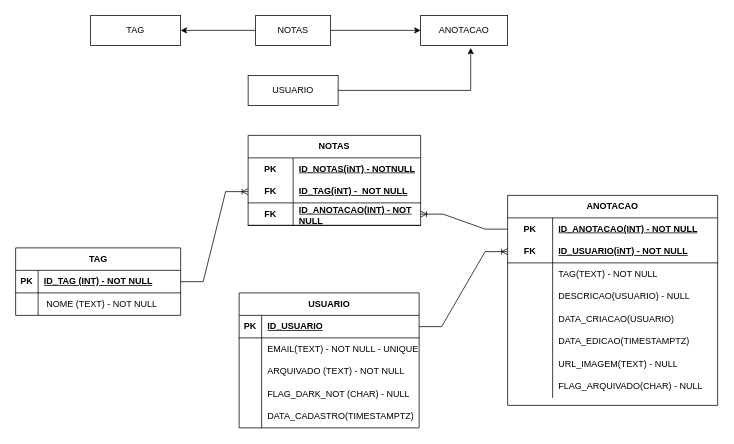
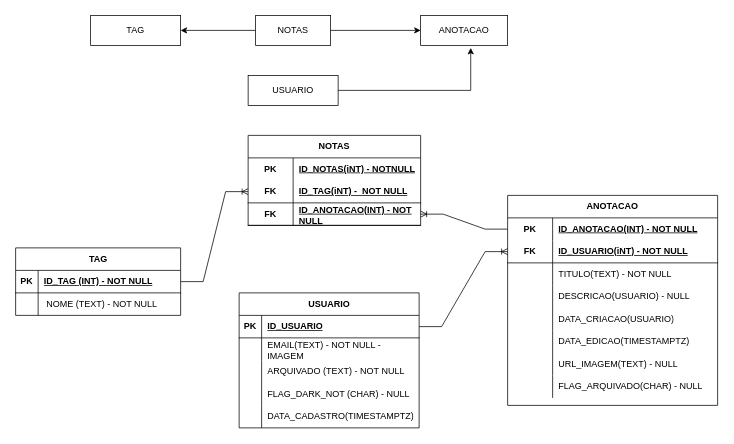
node "TAG(TEXT) - NOT NULL": label "TAG(TEXT) - NOT NULL" -> "TITULO(TEXT) - NOT NULL"
node "EMAIL(TEXT) - NOT NULL - UNIQUE": label "EMAIL(TEXT) - NOT NULL - UNIQUE" -> "EMAIL(TEXT) - NOT NULL - IMAGEM"
